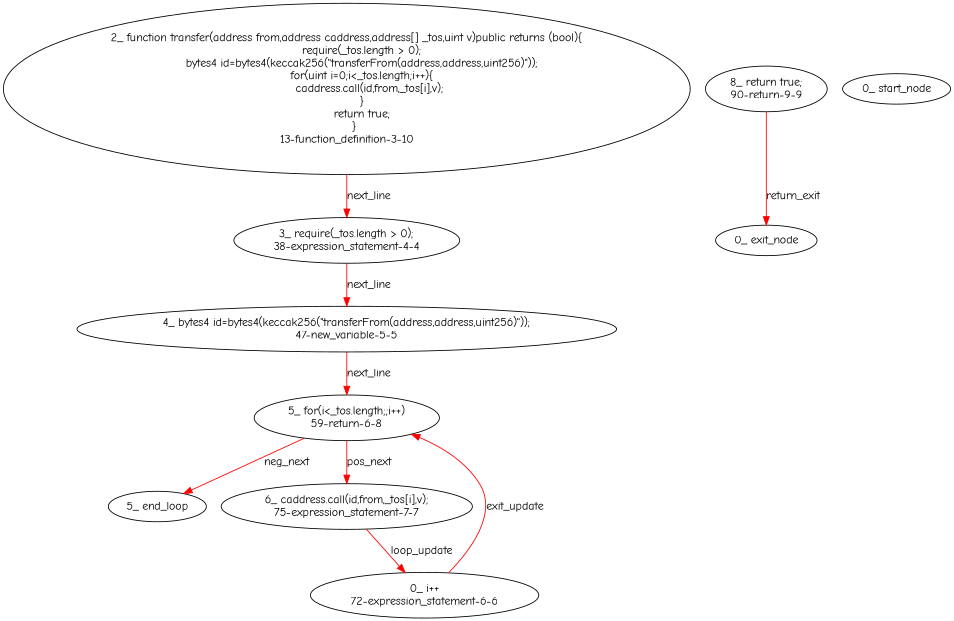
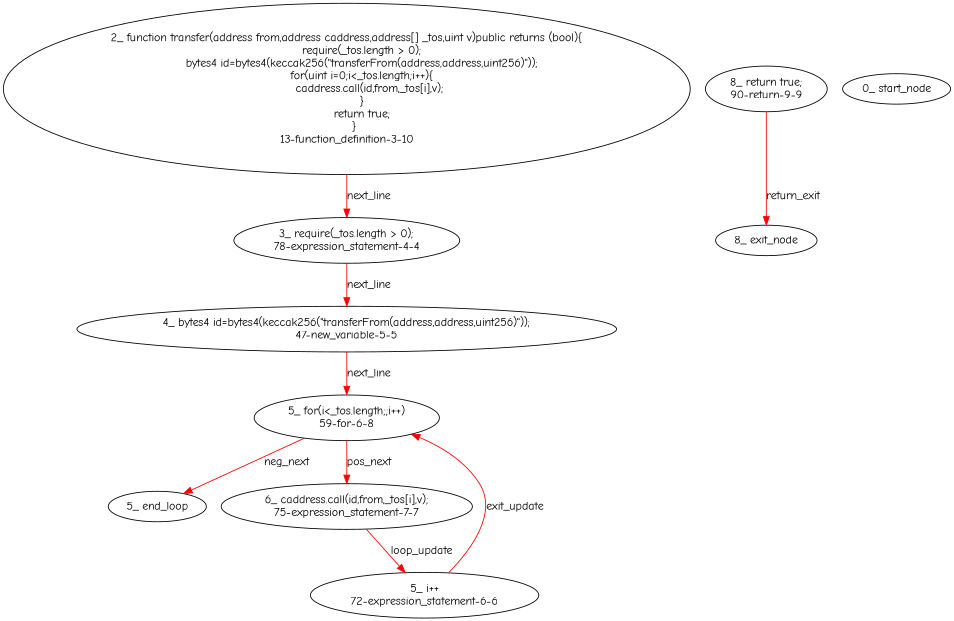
node "3_ require(_tos.length > 0); 38-expression_statement-4-4": label "3_ require(_tos.length > 0); 38-expression_statement-4-4" -> "3_ require(_tos.length > 0); 78-expression_statement-4-4"
node "0_ exit_node": label "0_ exit_node" -> "8_ exit_node"
node "5_ for(i<_tos.length;;i++) 59-return-6-8": label "5_ for(i<_tos.length;;i++) 59-return-6-8" -> "5_ for(i<_tos.length;;i++) 59-for-6-8"
node "0_ i++ 72-expression_statement-6-6": label "0_ i++ 72-expression_statement-6-6" -> "5_ i++ 72-expression_statement-6-6"
